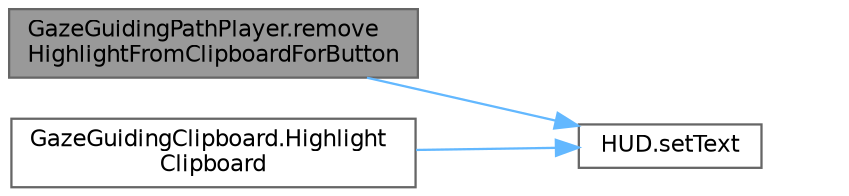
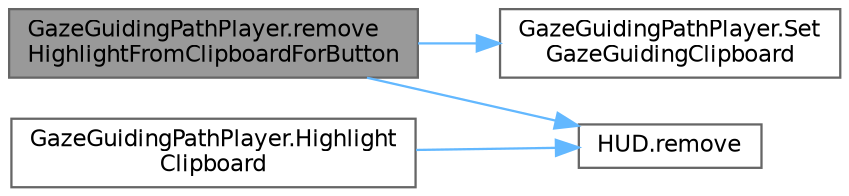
node "GazeGuidingPathPlayer.Set GazeGuidingClipboard": added
node "HUD.setText": label "HUD.setText" -> "HUD.remove"
node "GazeGuidingClipboard.Highlight Clipboard": label "GazeGuidingClipboard.Highlight Clipboard" -> "GazeGuidingPathPlayer.Highlight Clipboard"
